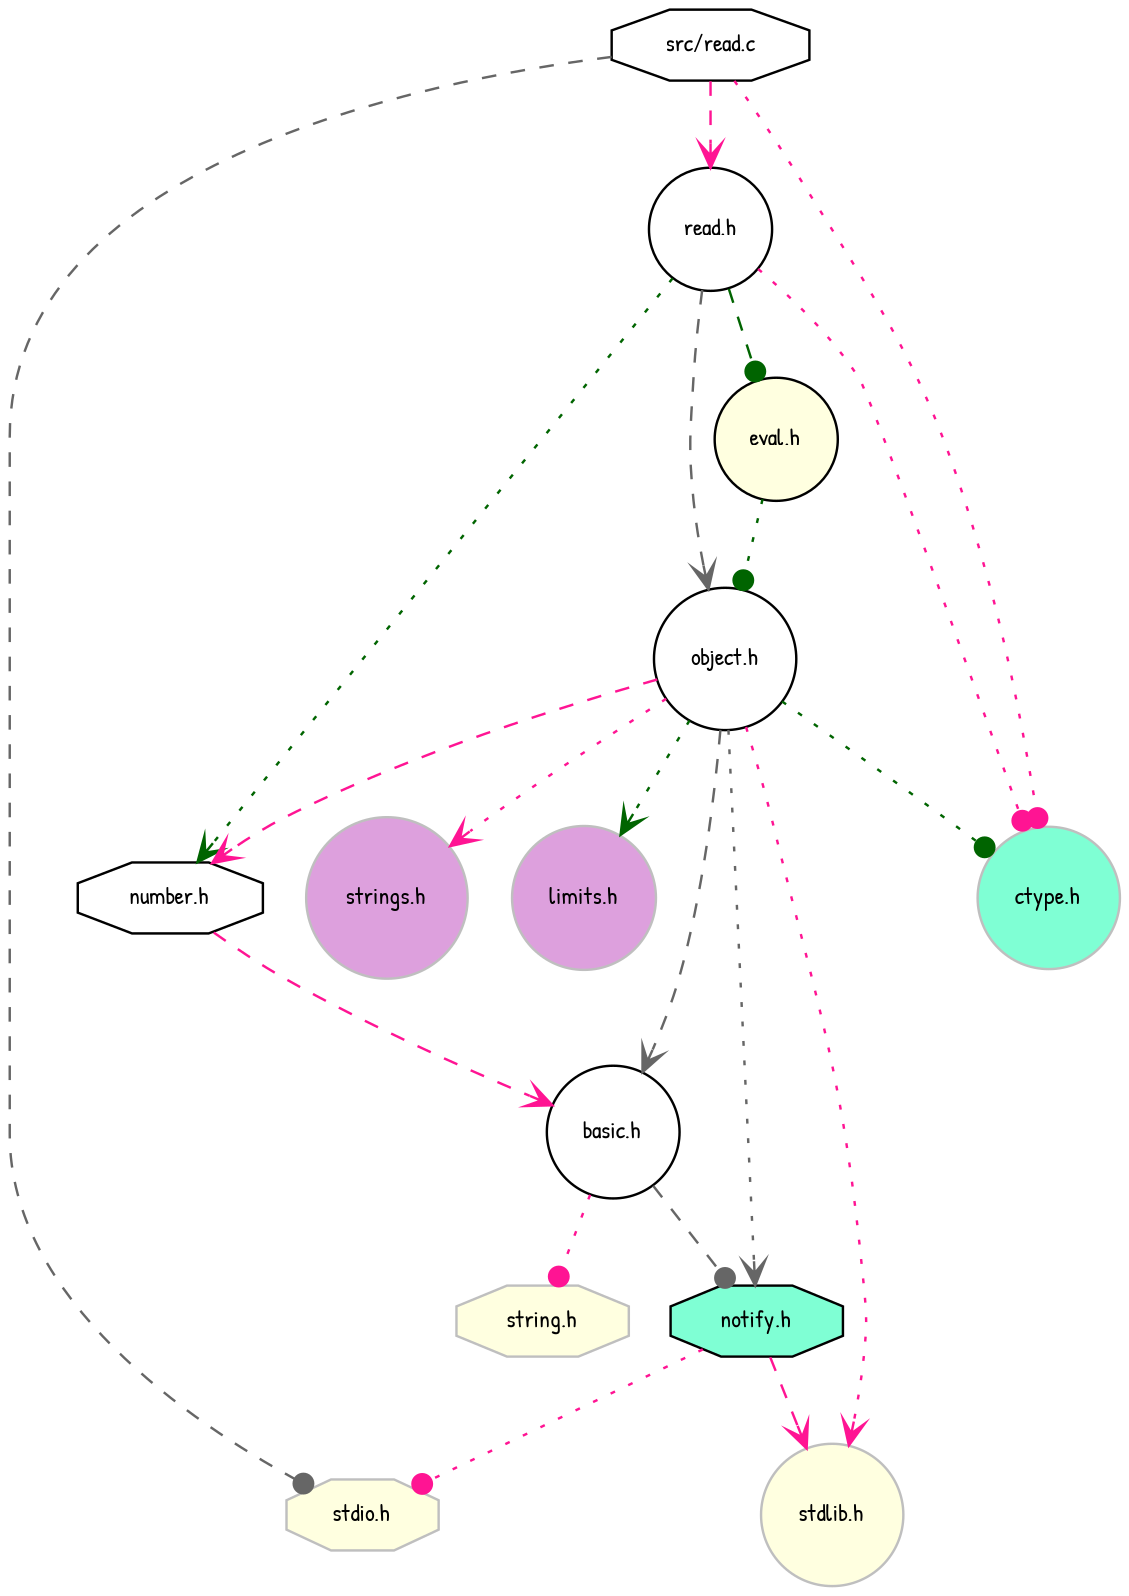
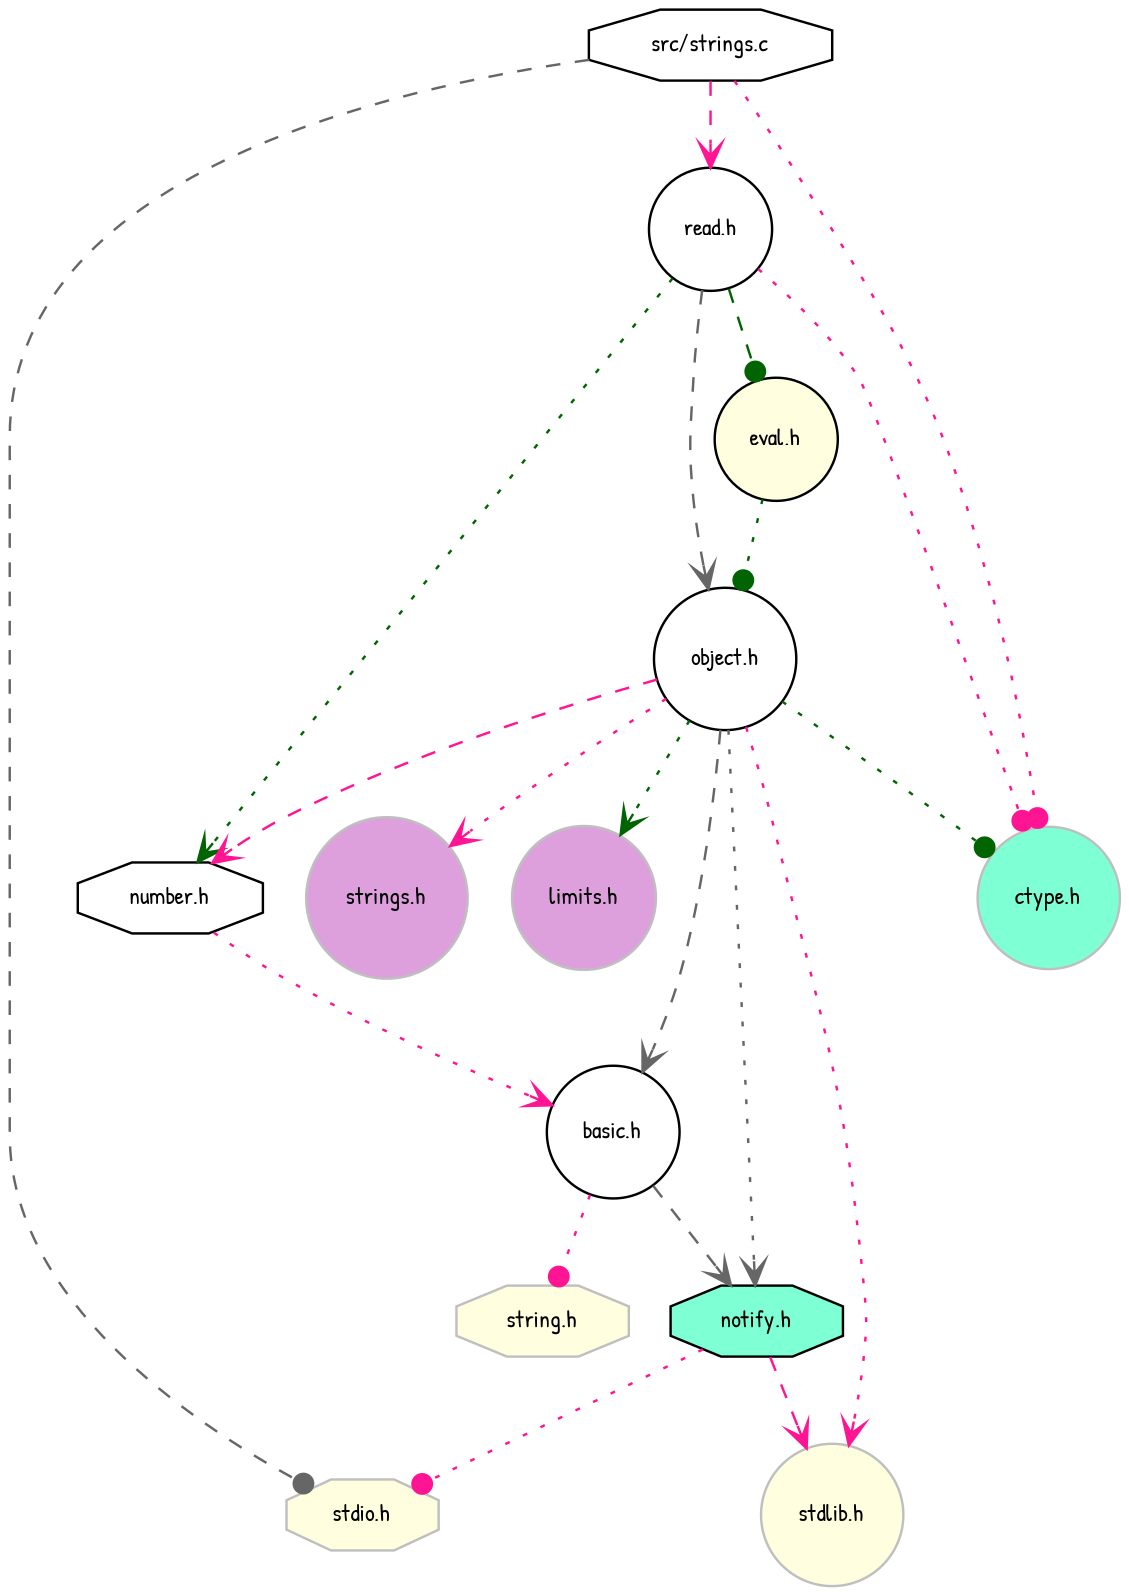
node "src/read.c": label "src/read.c" -> "src/strings.c"
edge "number.h" -> "basic.h": style dashed -> dotted
edge "basic.h" -> "notify.h": arrowhead dot -> vee
